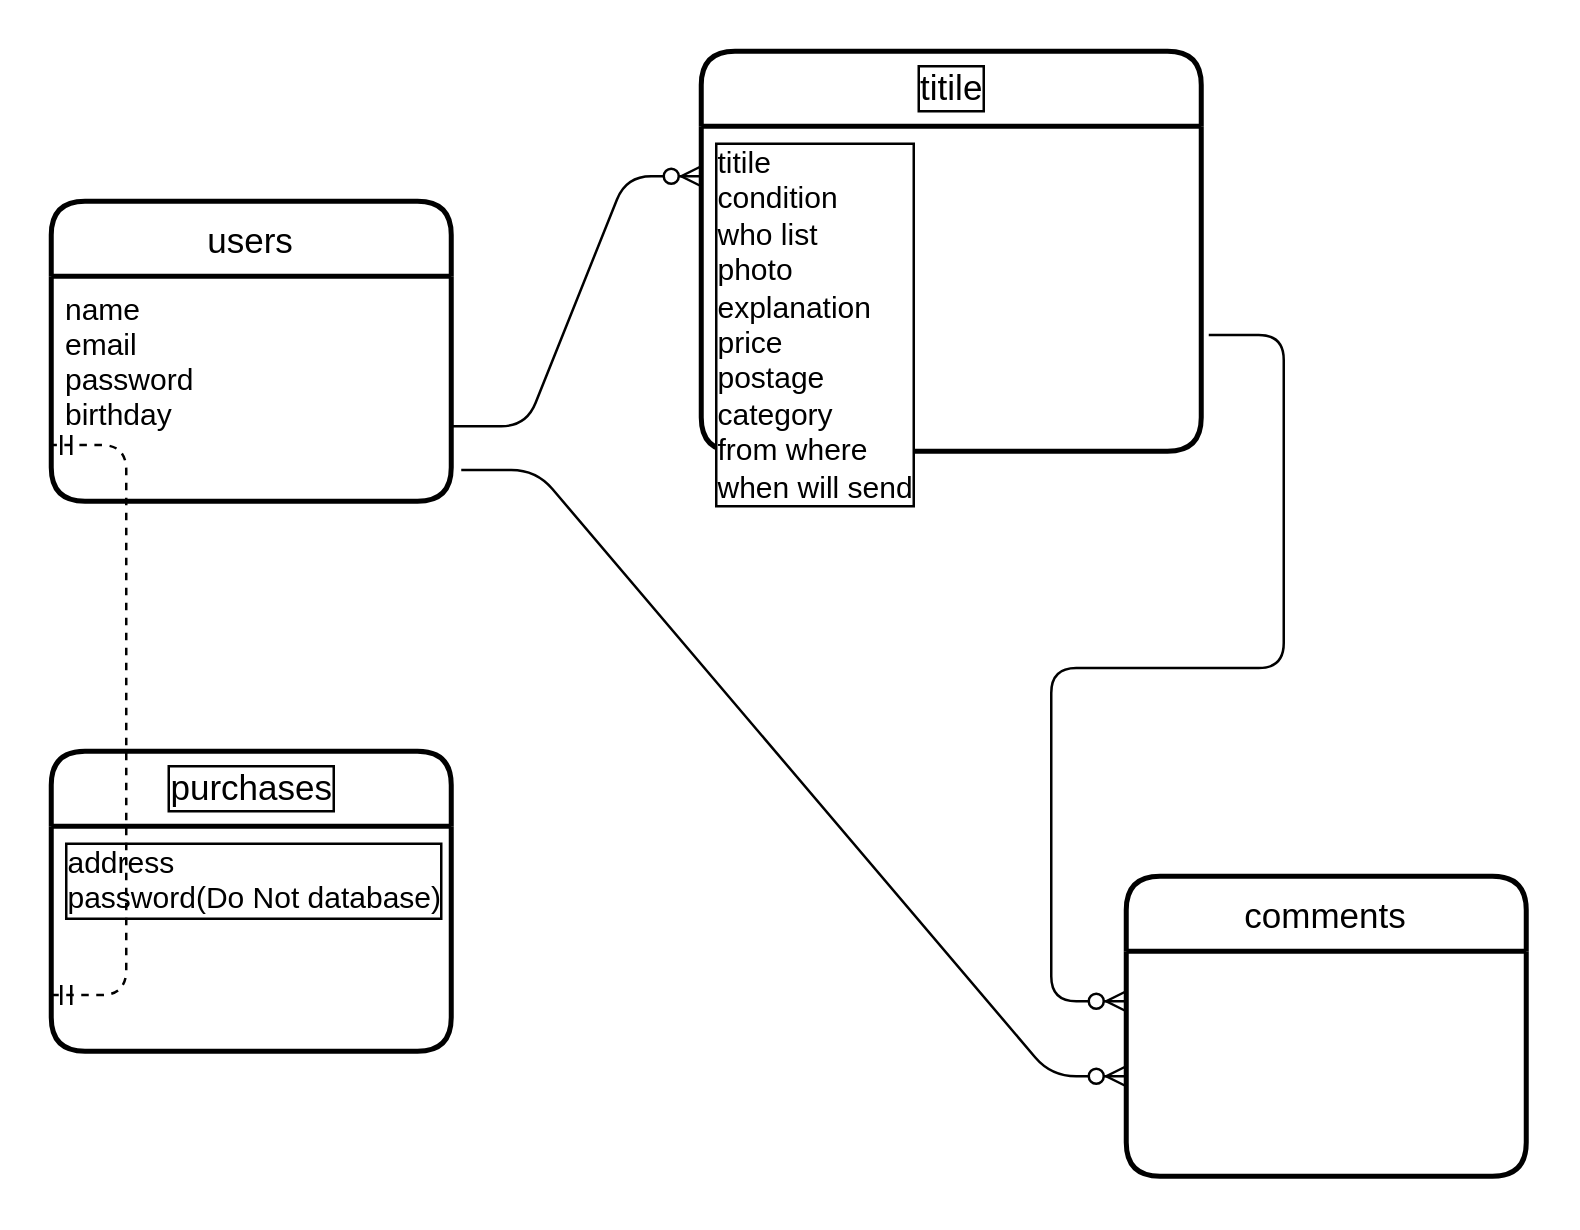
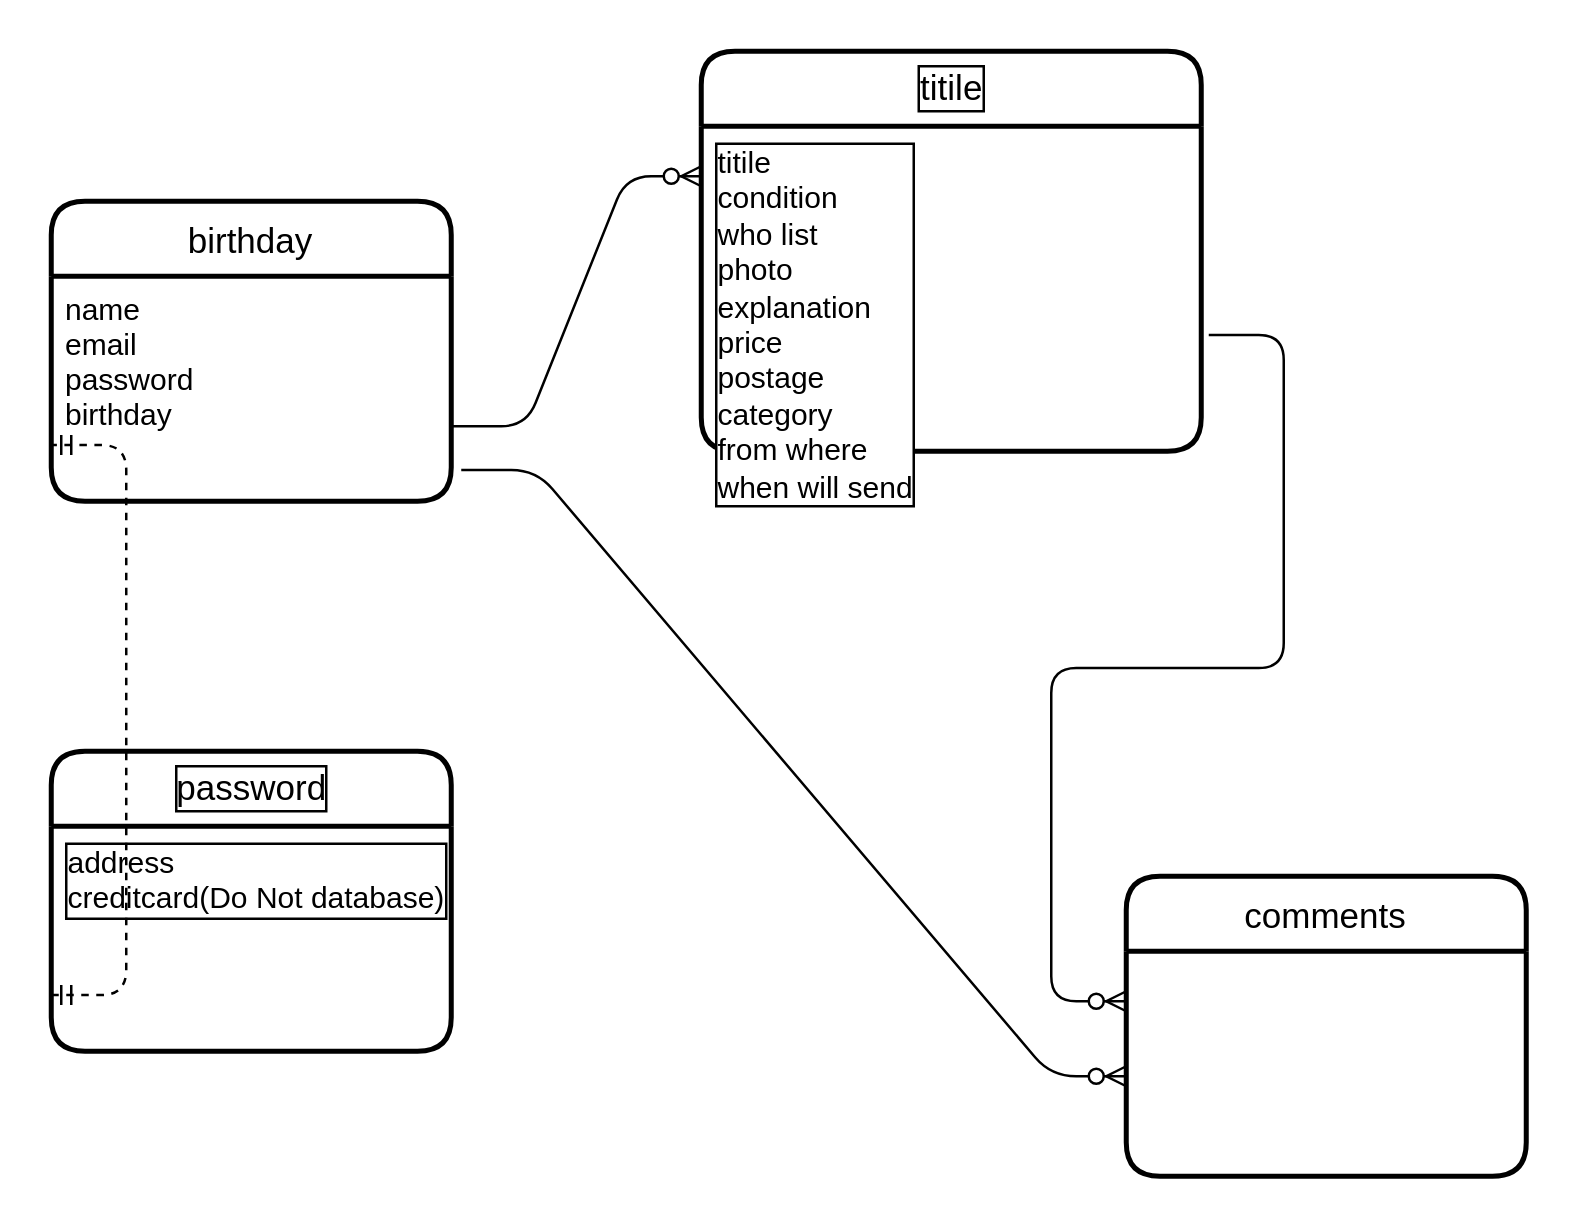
node "users": label "users" -> "birthday"
node "purchases": label "purchases" -> "password"
node "address password(Do Not database)": label "address password(Do Not database)" -> "address creditcard(Do Not database)"
